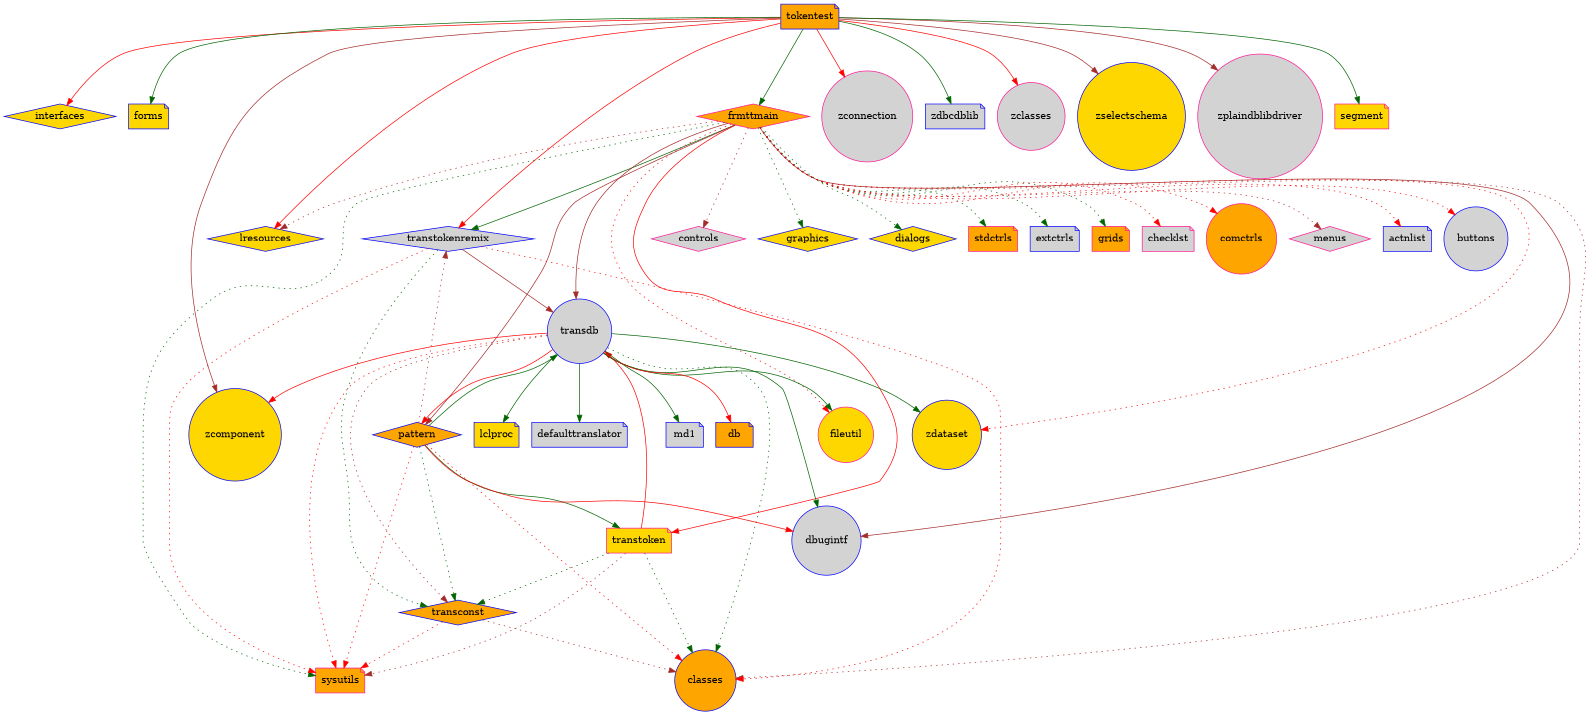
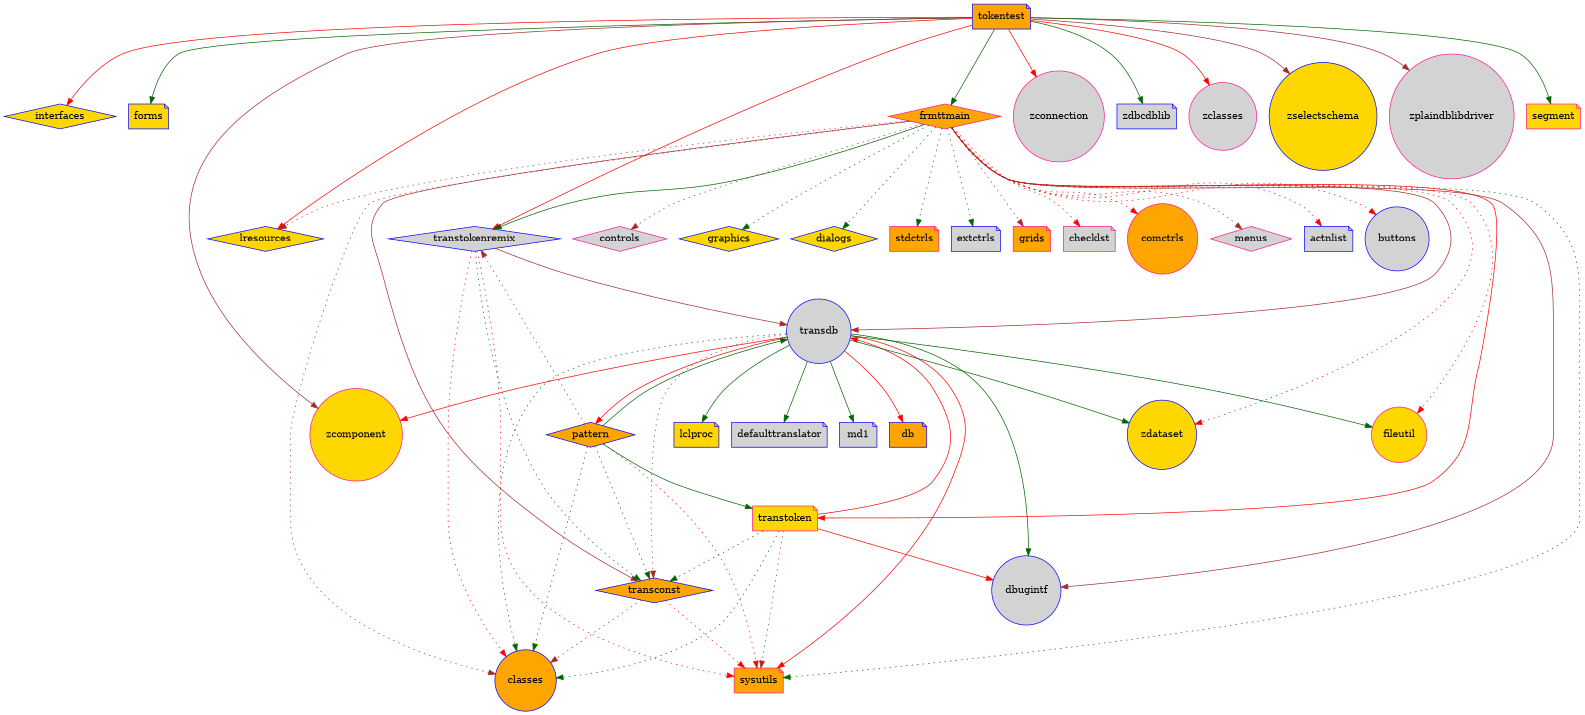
edge "frmttmain" -> "grids": color darkgreen -> brown
edge "frmttmain" -> "pattern": now "frmttmain" -> "transconst"
edge "transdb" -> "sysutils": style dotted -> solid
node "zcomponent": color blue -> deeppink
edge "pattern" -> "dbugintf": now "transtoken" -> "dbugintf"
edge "pattern" -> "classes": color red -> darkgreen
